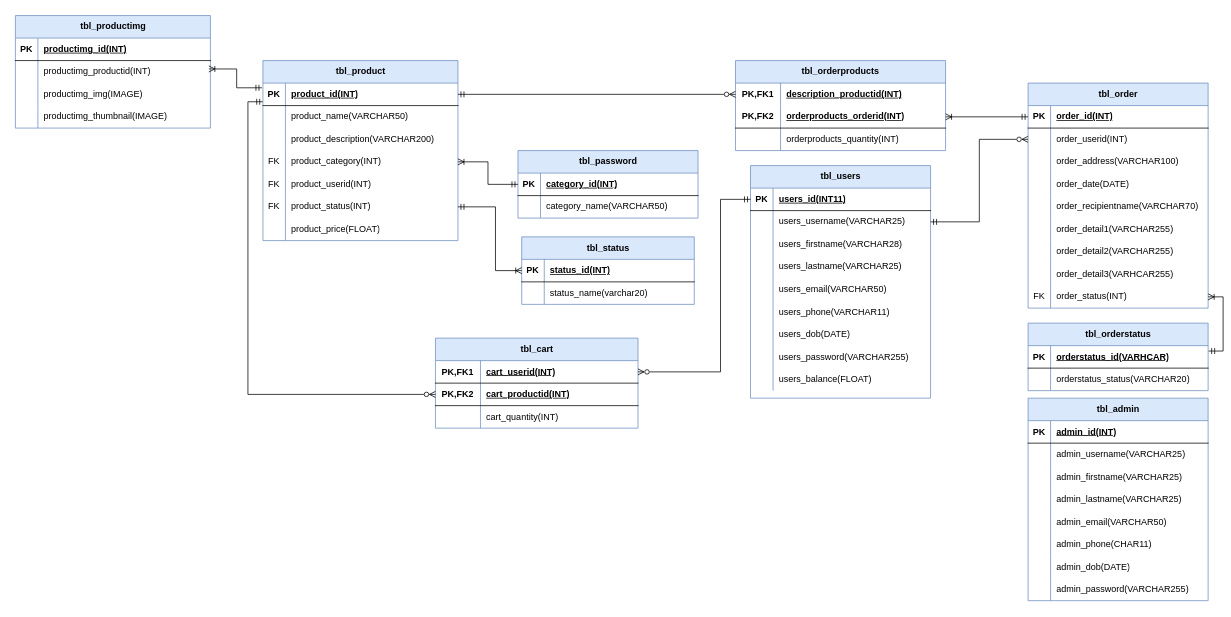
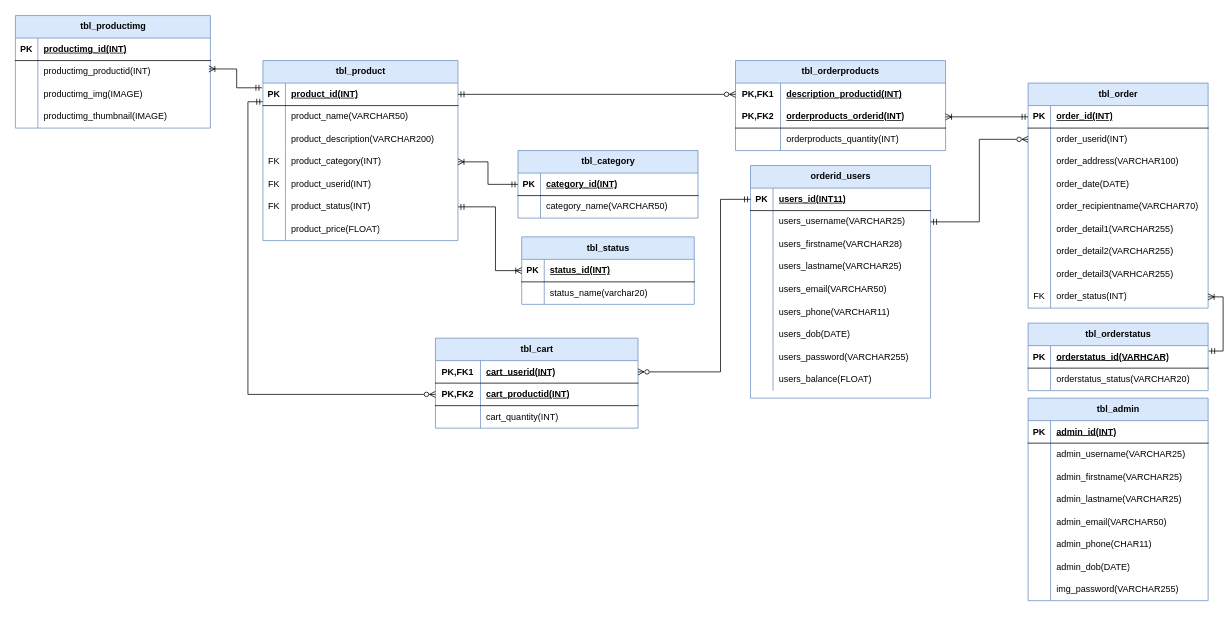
node "tbl_password": label "tbl_password" -> "tbl_category"
node "tbl_users": label "tbl_users" -> "orderid_users"
node "admin_password(VARCHAR255)": label "admin_password(VARCHAR255)" -> "img_password(VARCHAR255)"
